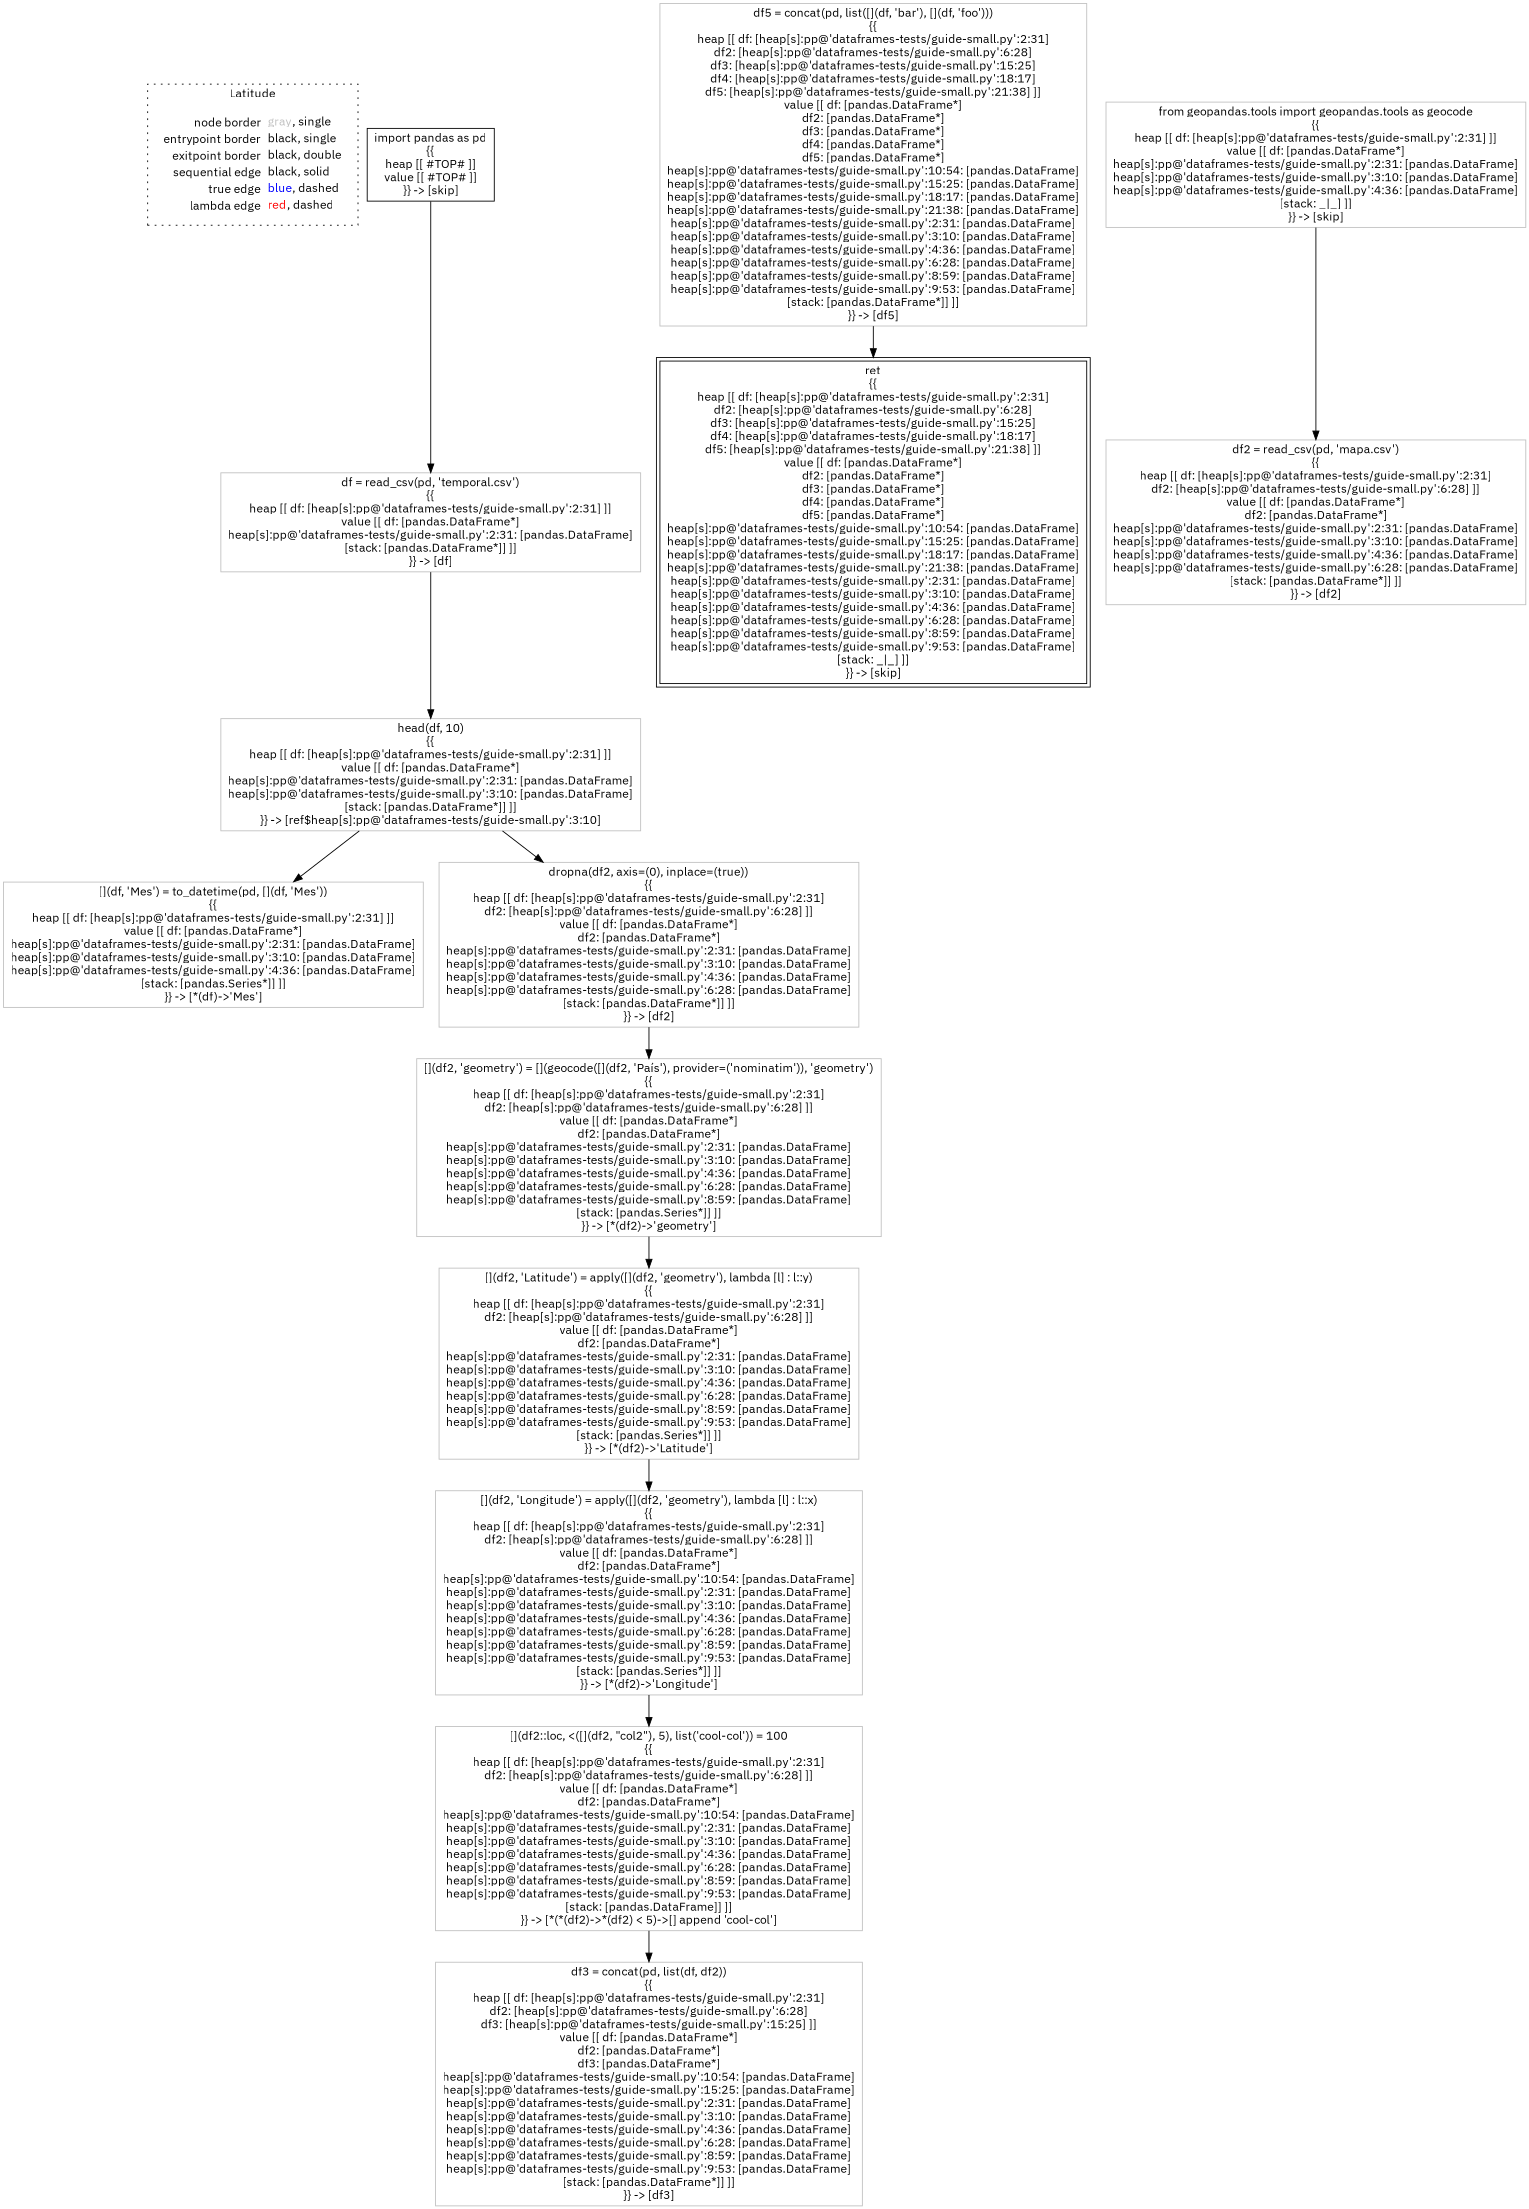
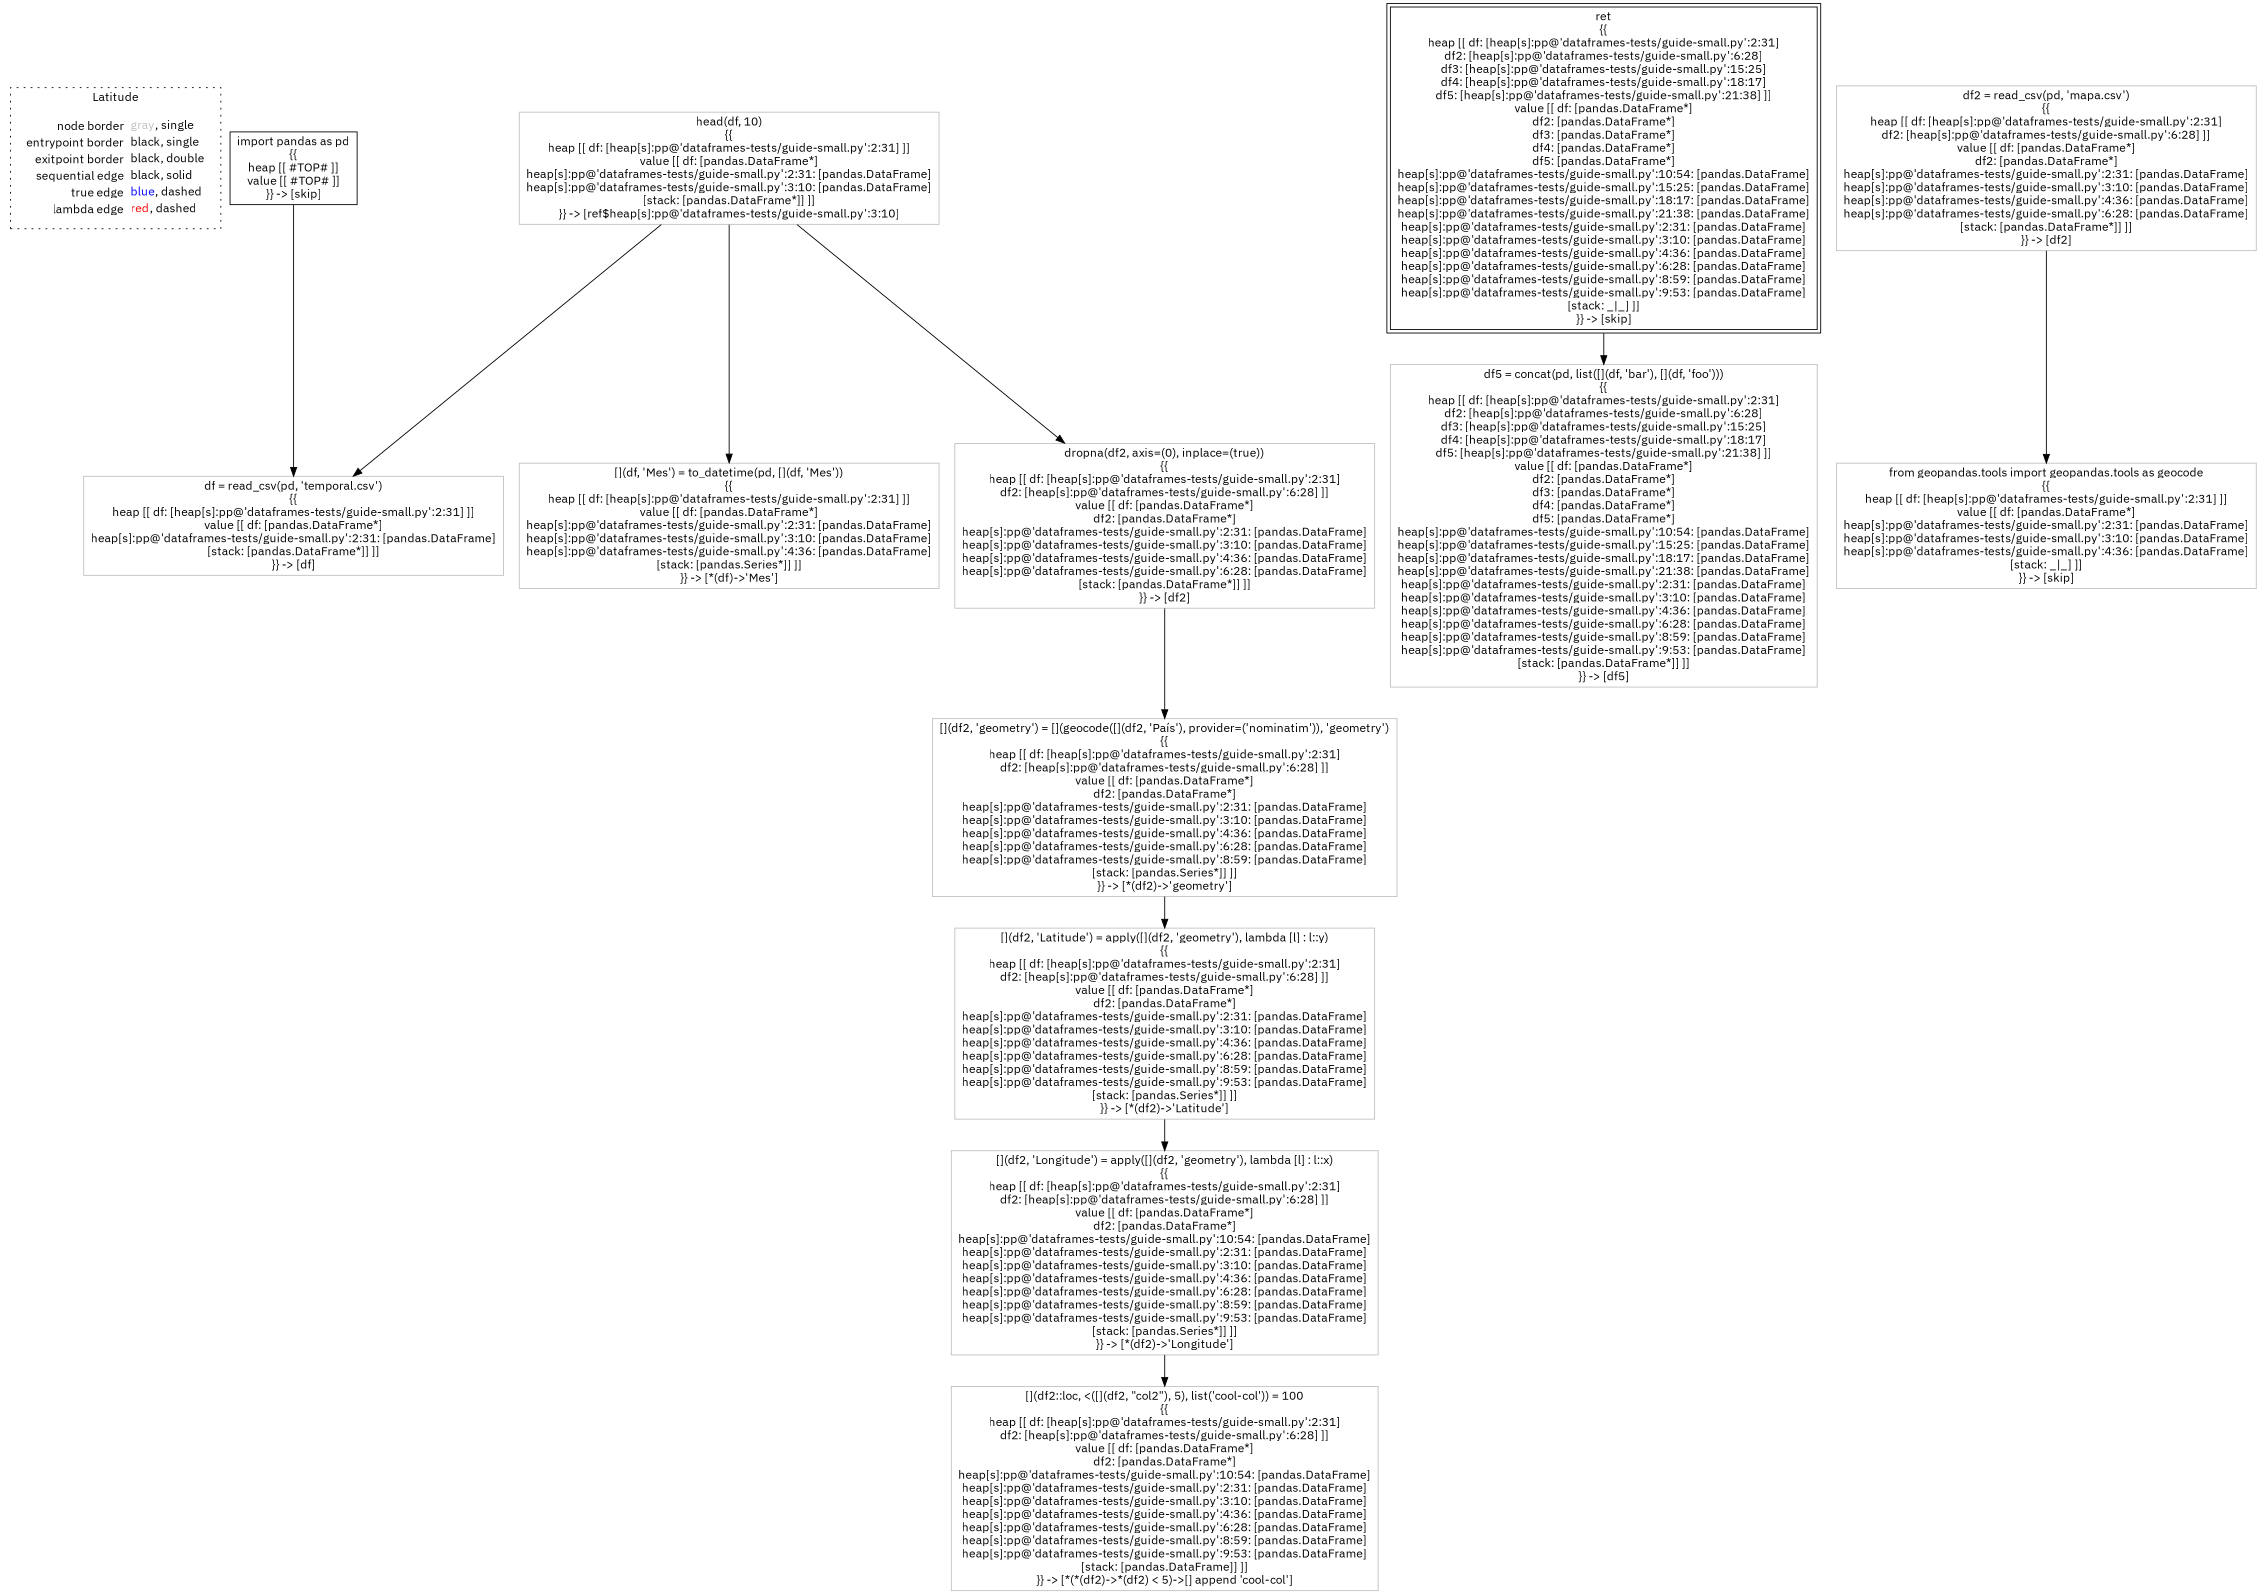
edge "from geopandas.tools import geopandas.tools as geocode" -> "df2 = read_csv(pd, 'mapa.csv')": reversed
edge "df5 = concat(pd, list([](df, 'bar'), [](df, 'foo')))" -> "ret": reversed
edge "df = read_csv(pd, 'temporal.csv')" -> "head(df, 10)": reversed
node "df3 = concat(pd, list(df, df2))": removed
